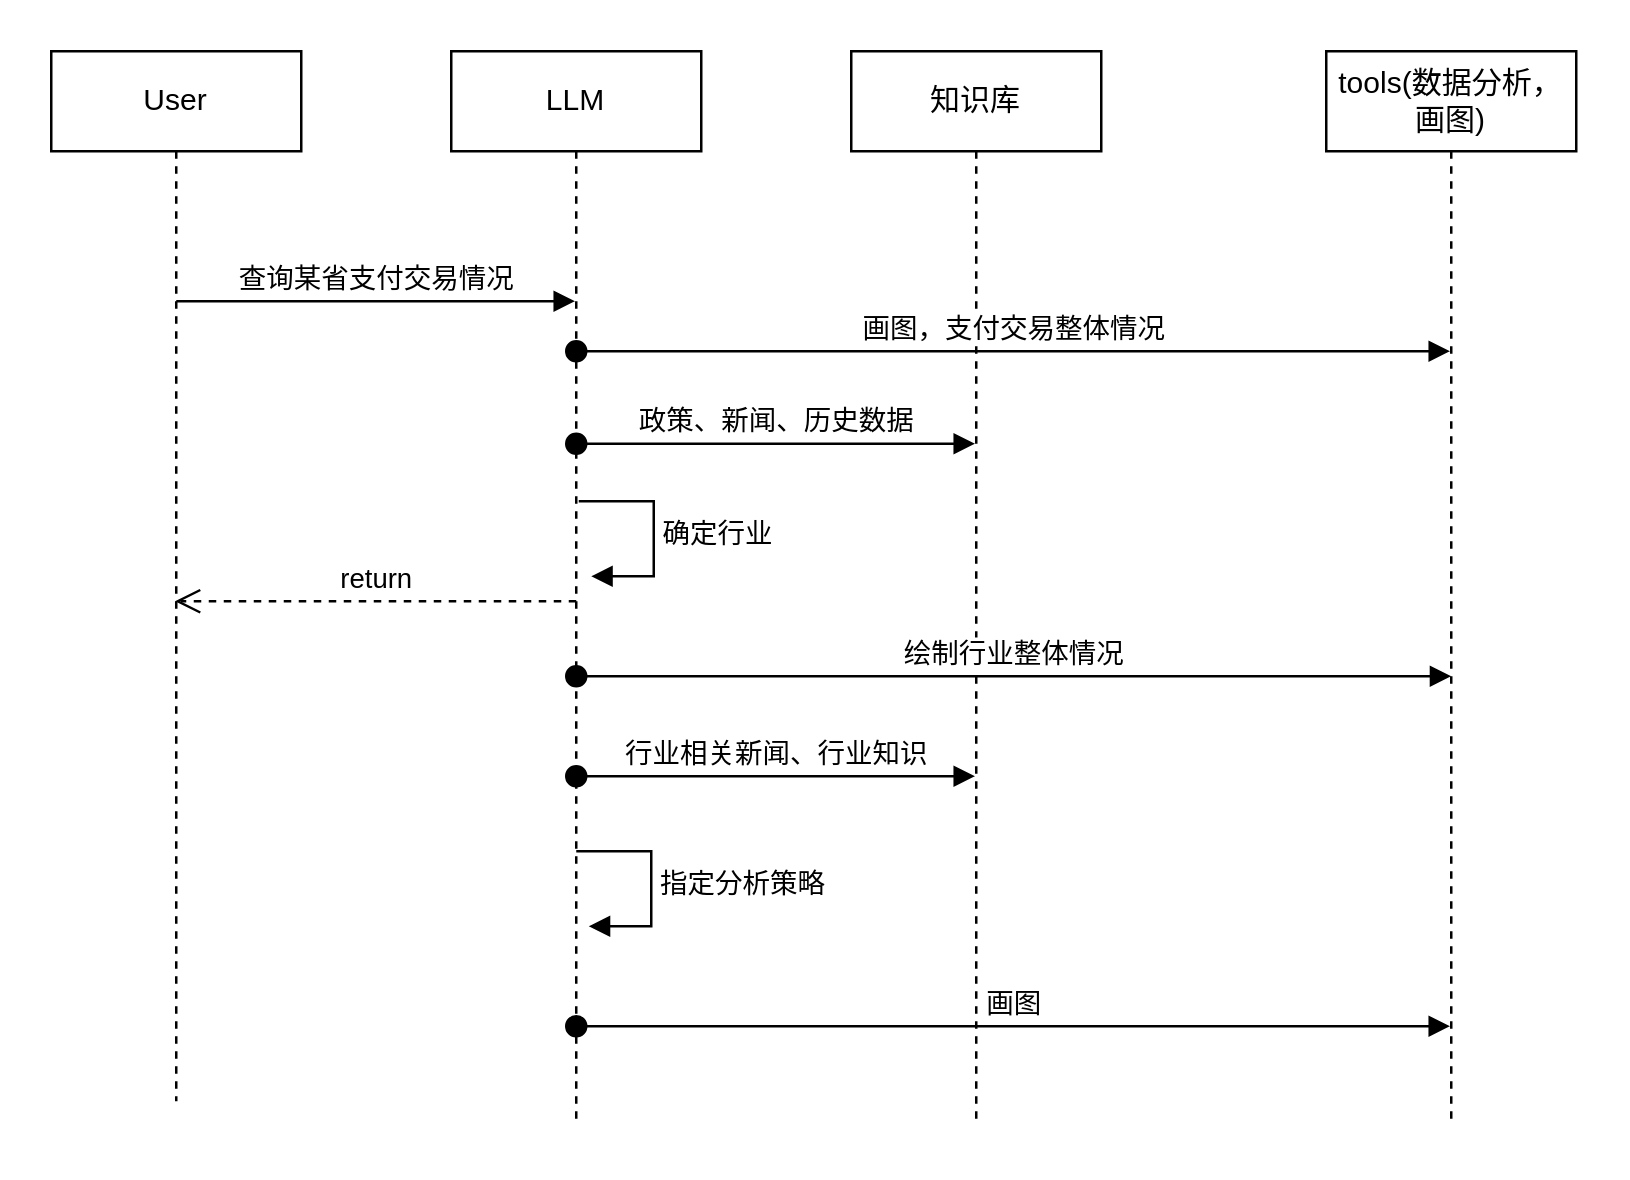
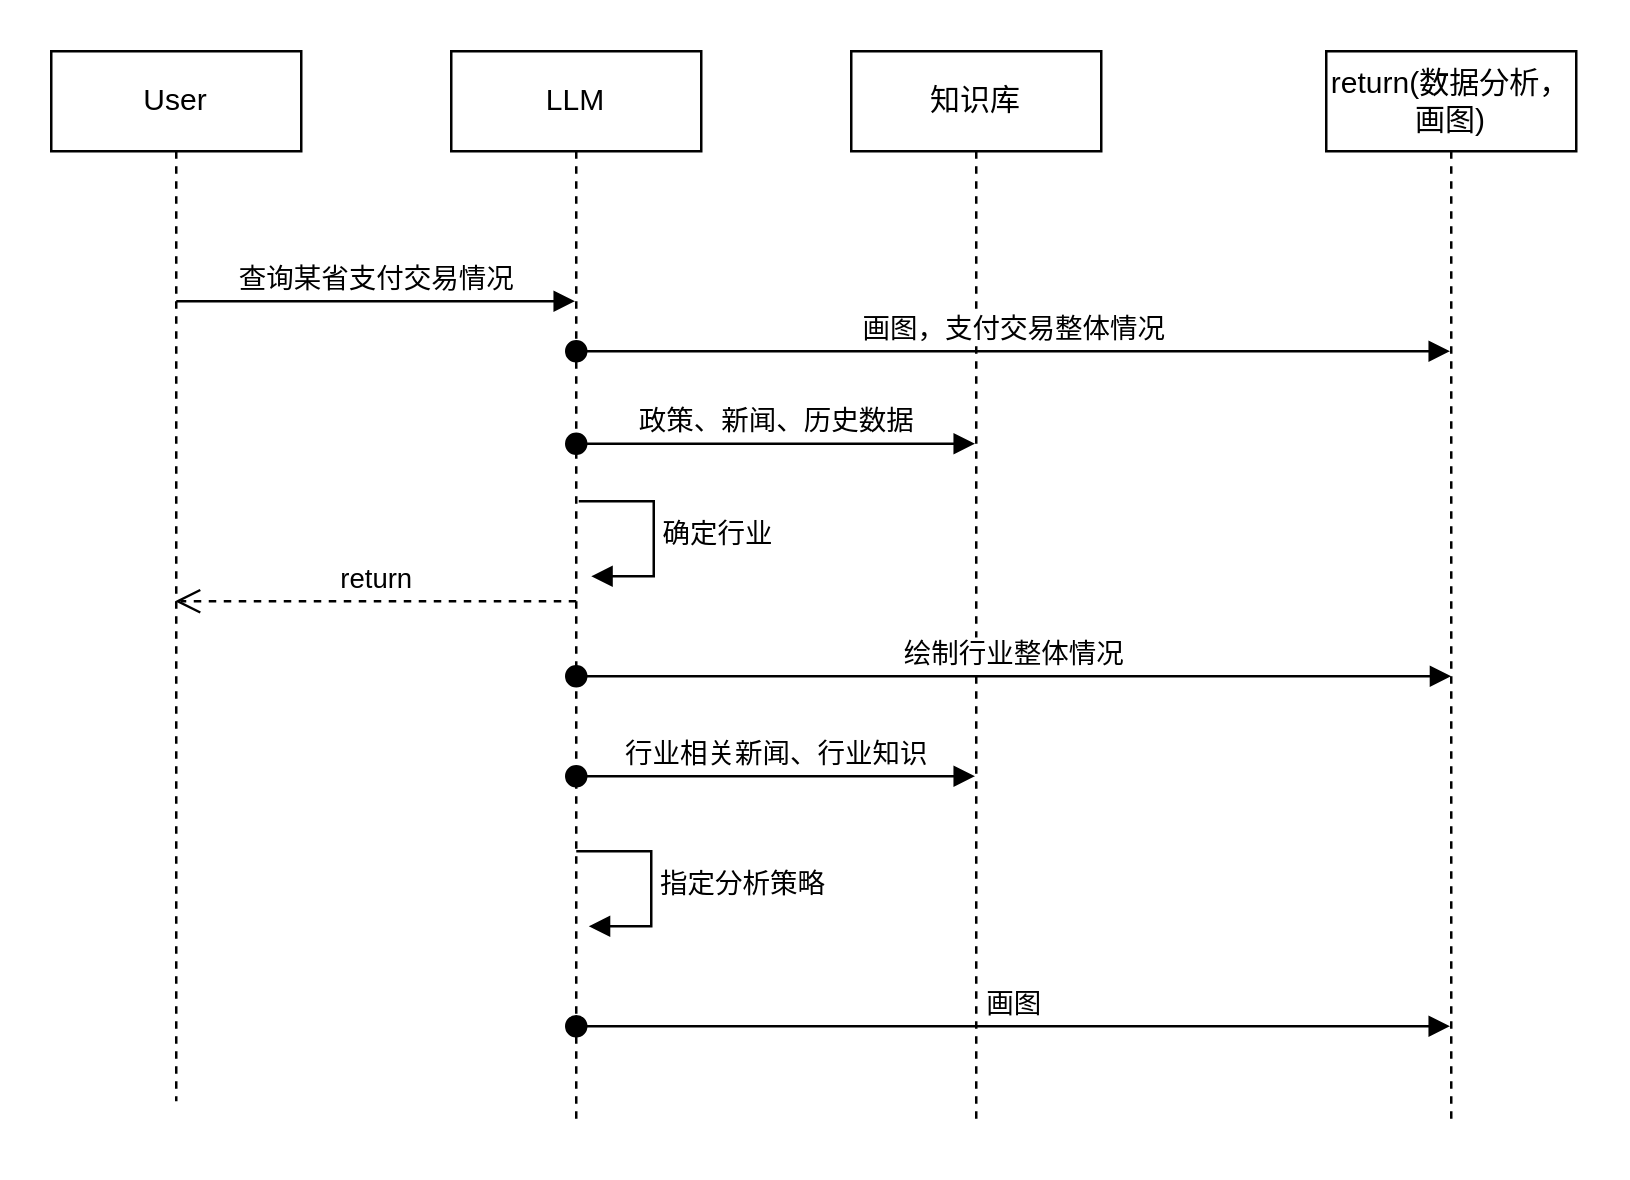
node "tools(数据分析，画图)": label "tools(数据分析，画图)" -> "return(数据分析，画图)"
